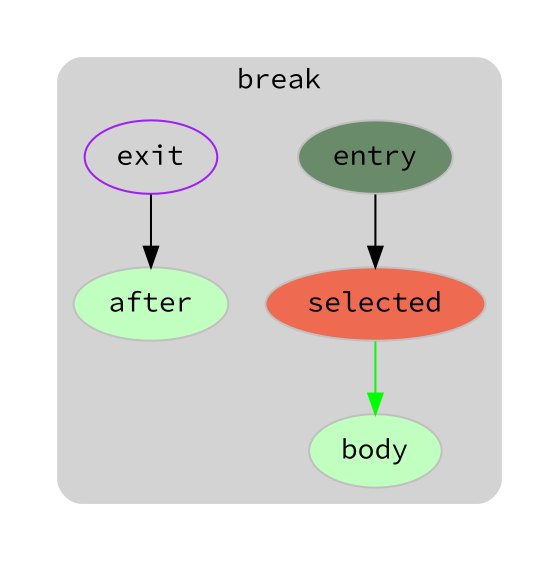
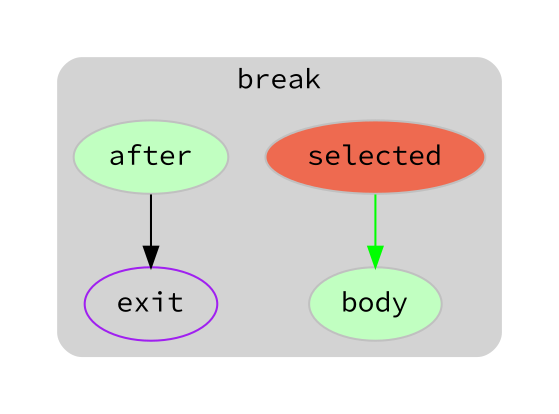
node "entry": removed
edge "exit" -> "after": reversed
